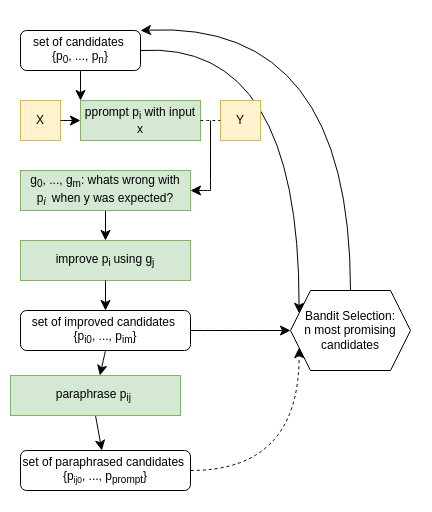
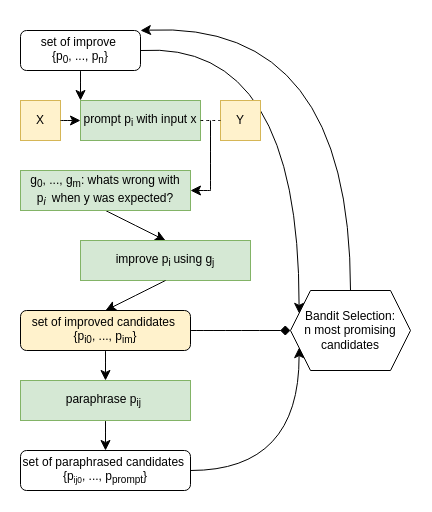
node "set of candidates {p0, ..., pn}": label "set of candidates {p0, ..., pn}" -> "set of improve {p0, ..., pn}"
node "pprompt pi with input x": label "pprompt pi with input x" -> "prompt pi with input x"
node "improve pi using gj": moved (106, 261) -> (166, 261)
node "set of improved candidates {pi0, ..., pim}": fillcolor #ffffff -> #fff2cc
edge "set of improved candidates {pi0, ..., pim}" -> "Bandit Selection: n most promising candidates": arrowhead classic -> diamond
node "paraphrase pij": moved (96, 396) -> (106, 401)
edge "set of paraphrased candidates {pij0, ..., pprompt}" -> "Bandit Selection: n most promising candidates": style dashed -> solid
